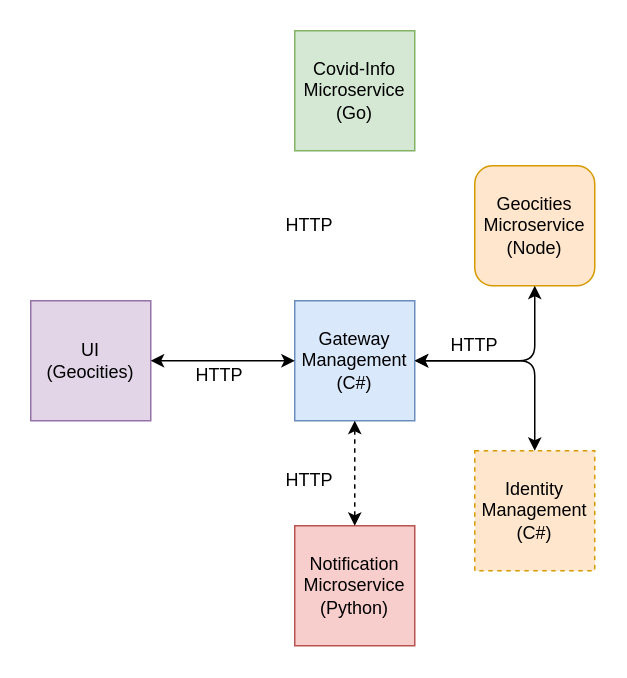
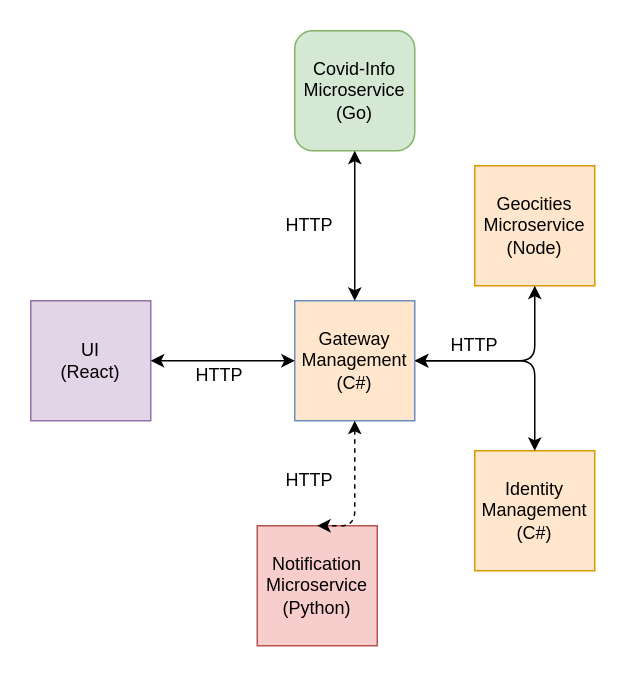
node "Covid-Info Microservice (Go)": shape rectangle -> rounded rectangle
edge "Covid-Info Microservice (Go)" -- "Gateway Management (C#)": added
node "Geocities Microservice (Node)": shape rounded rectangle -> rectangle
node "UI (Geocities)": label "UI (Geocities)" -> "UI (React)"
node "Gateway Management (C#)": fillcolor #dae8fc -> #ffe6cc
node "Identity Management (C#)": style dashed -> solid
node "Notification Microservice (Python)": moved (355, 586) -> (317, 586)
